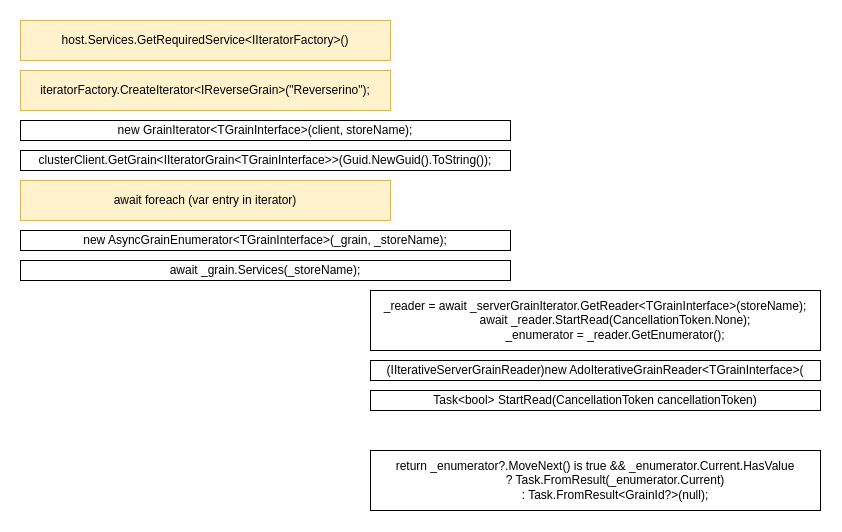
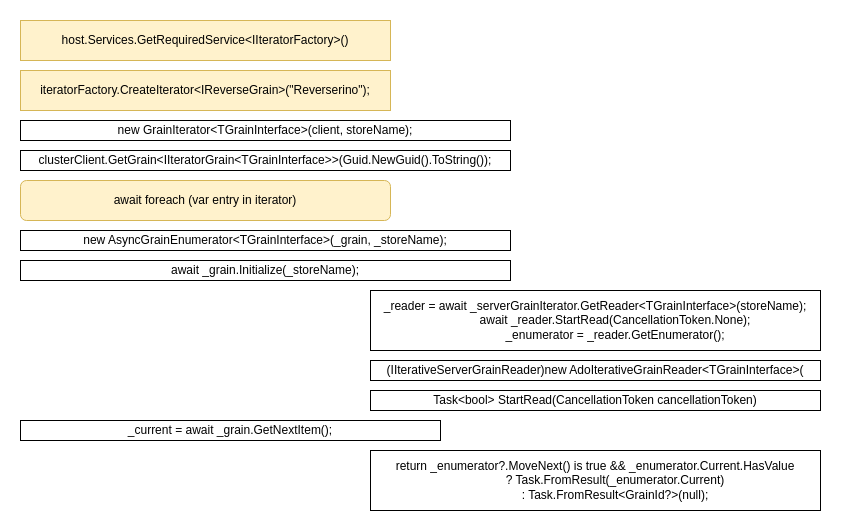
node "await foreach (var entry in iterator)": shape rectangle -> rounded rectangle
node "await _grain.Services(_storeName);": label "await _grain.Services(_storeName);" -> "await _grain.Initialize(_storeName);"
node "_current = await _grain.GetNextItem();": added
